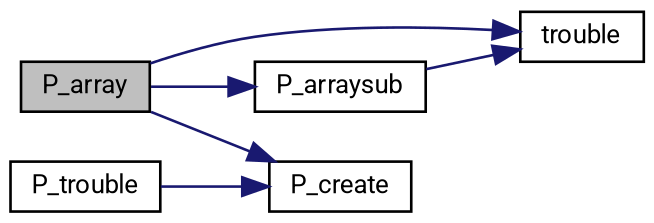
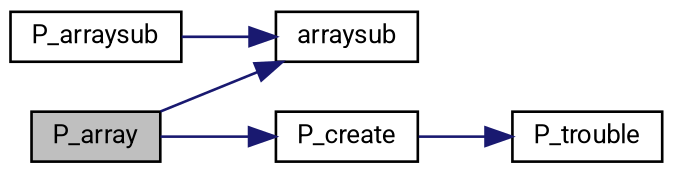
node "trouble": label "trouble" -> "arraysub"
edge "P_array" -> "P_arraysub": removed
edge "P_trouble" -> "P_create": reversed
